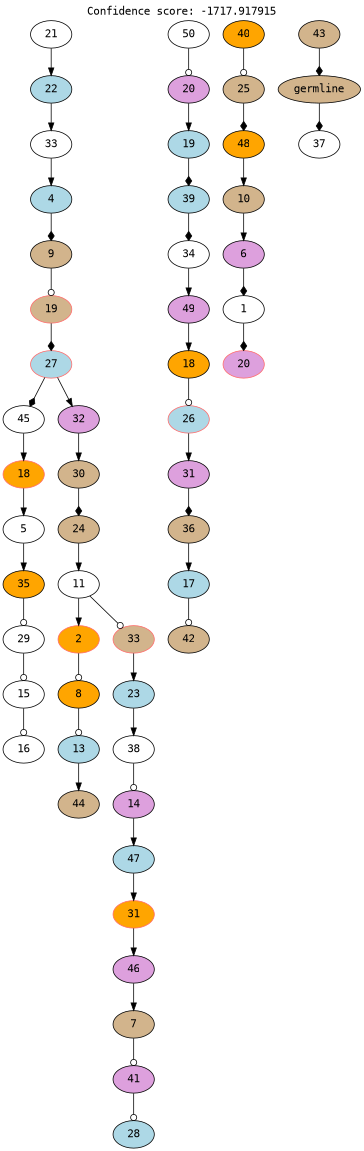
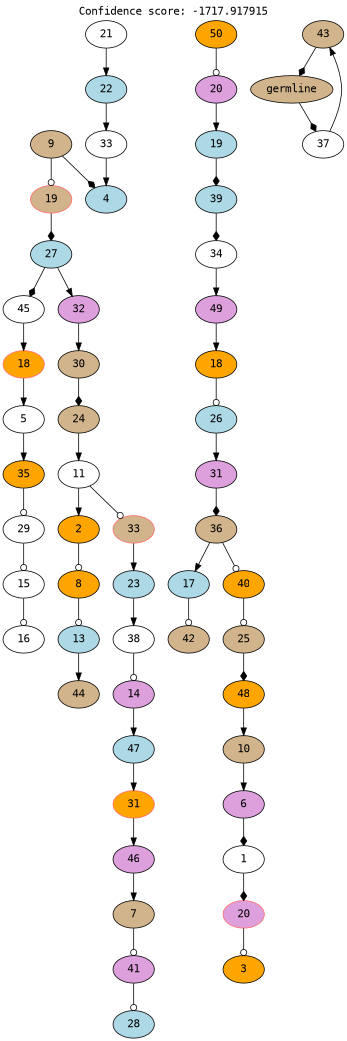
node "50": fillcolor white -> orange
edge "37" -> "43": added
edge "4" -> "9": reversed
node "27": color indianred1 -> black
node "26": color indianred1 -> black
edge "36" -> "40": added
node "2": color indianred1 -> black
node "3": added
